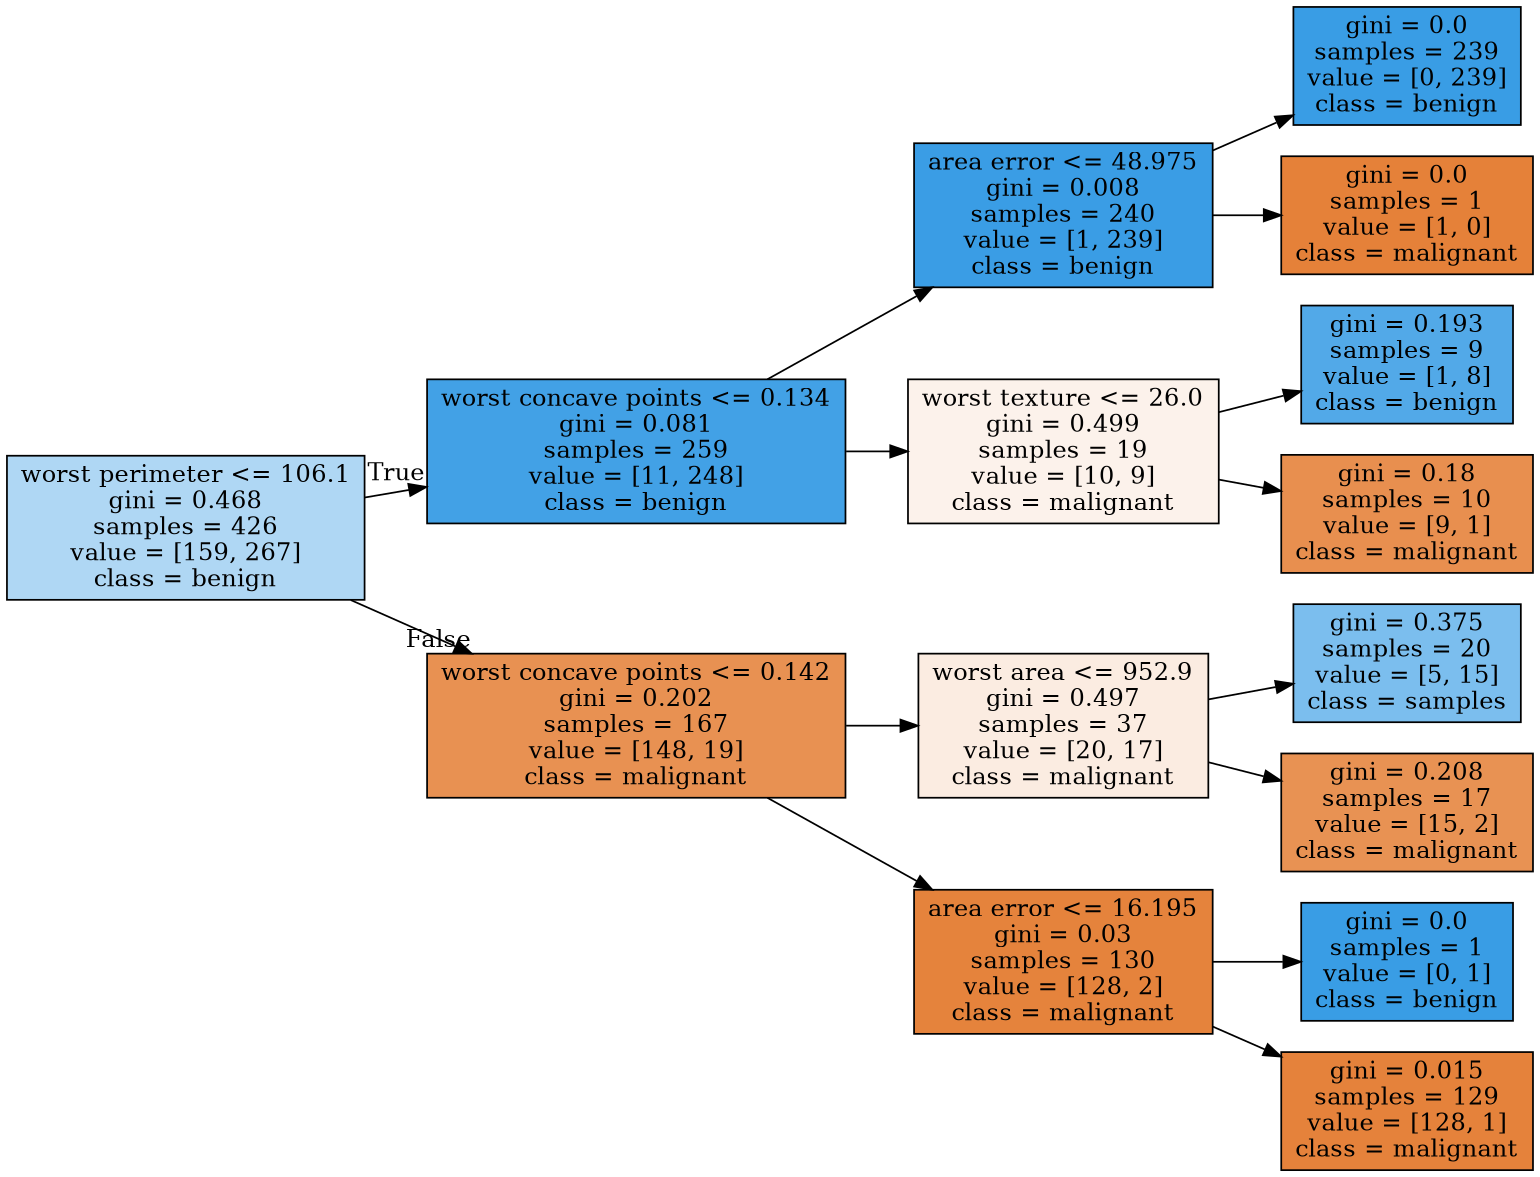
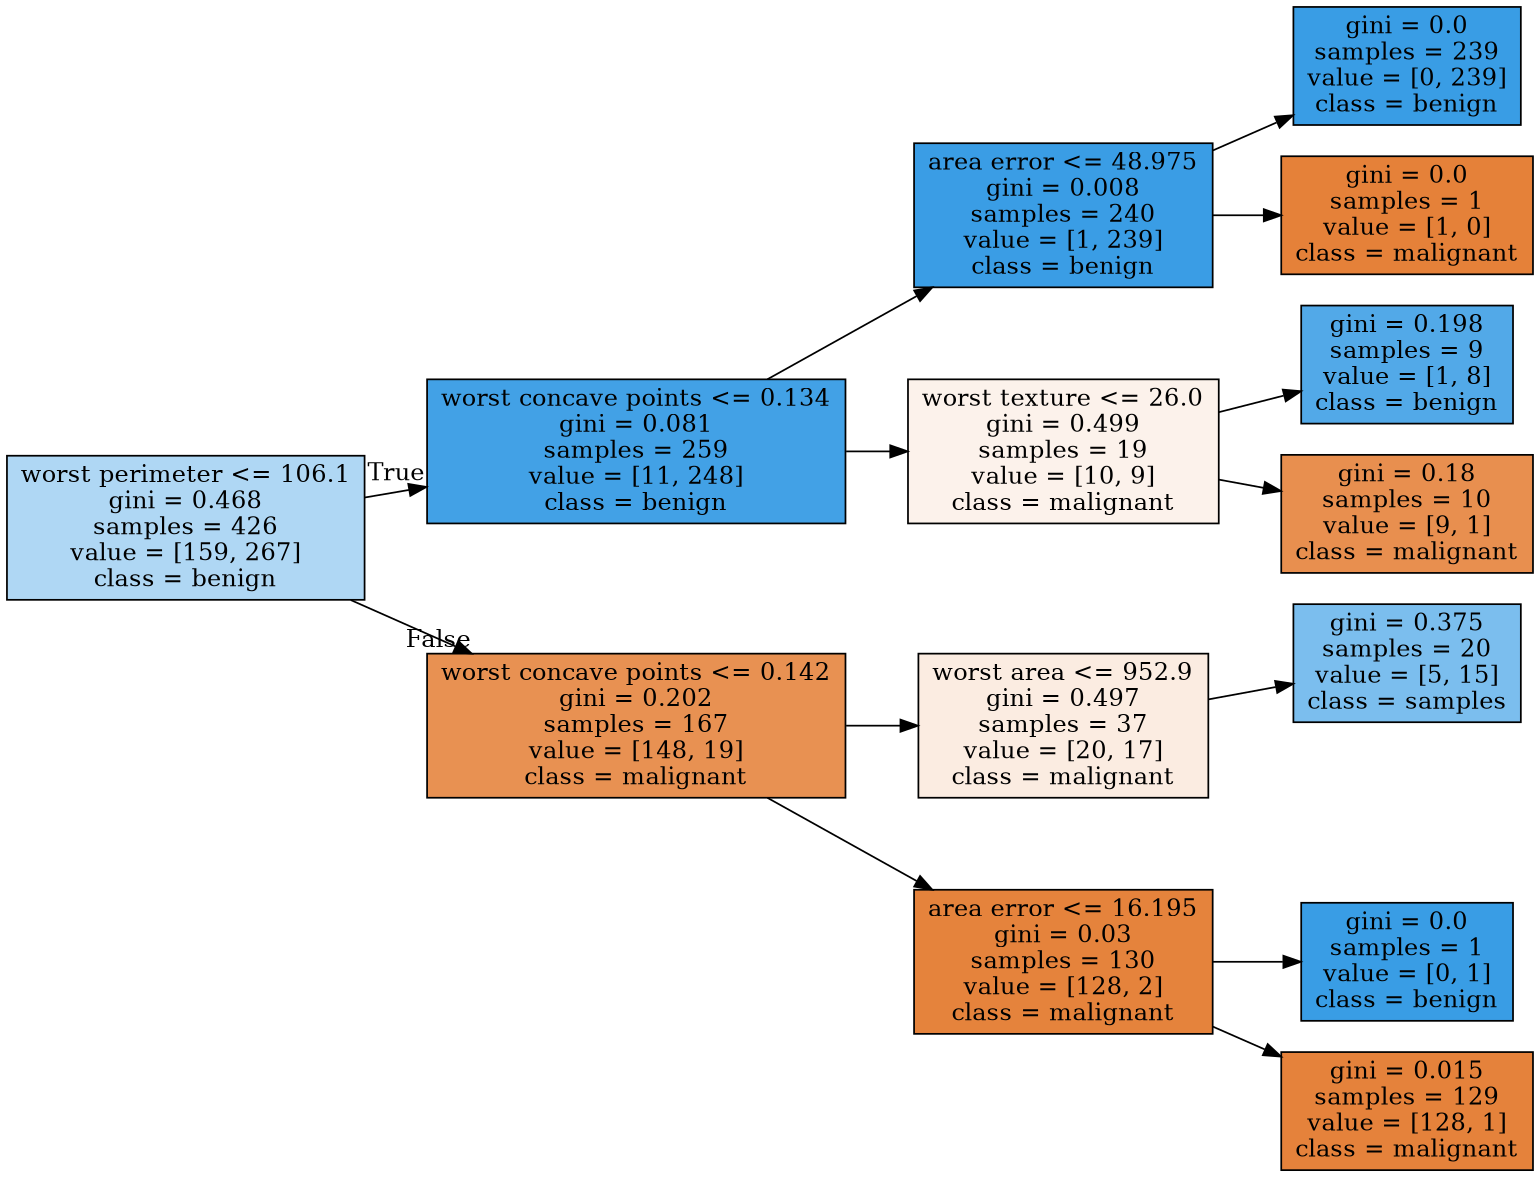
node "gini = 0.193 samples = 9 value = [1, 8] class = benign": label "gini = 0.193 samples = 9 value = [1, 8] class = benign" -> "gini = 0.198 samples = 9 value = [1, 8] class = benign"
node "gini = 0.208 samples = 17 value = [15, 2] class = malignant": removed
